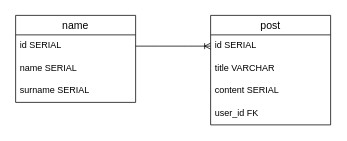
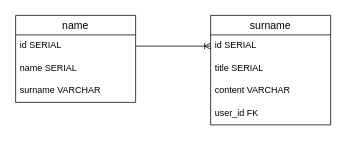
node "post": label "post" -> "surname"
node "title VARCHAR": label "title VARCHAR" -> "title SERIAL"
node "surname SERIAL": label "surname SERIAL" -> "surname VARCHAR"
node "content SERIAL": label "content SERIAL" -> "content VARCHAR"
